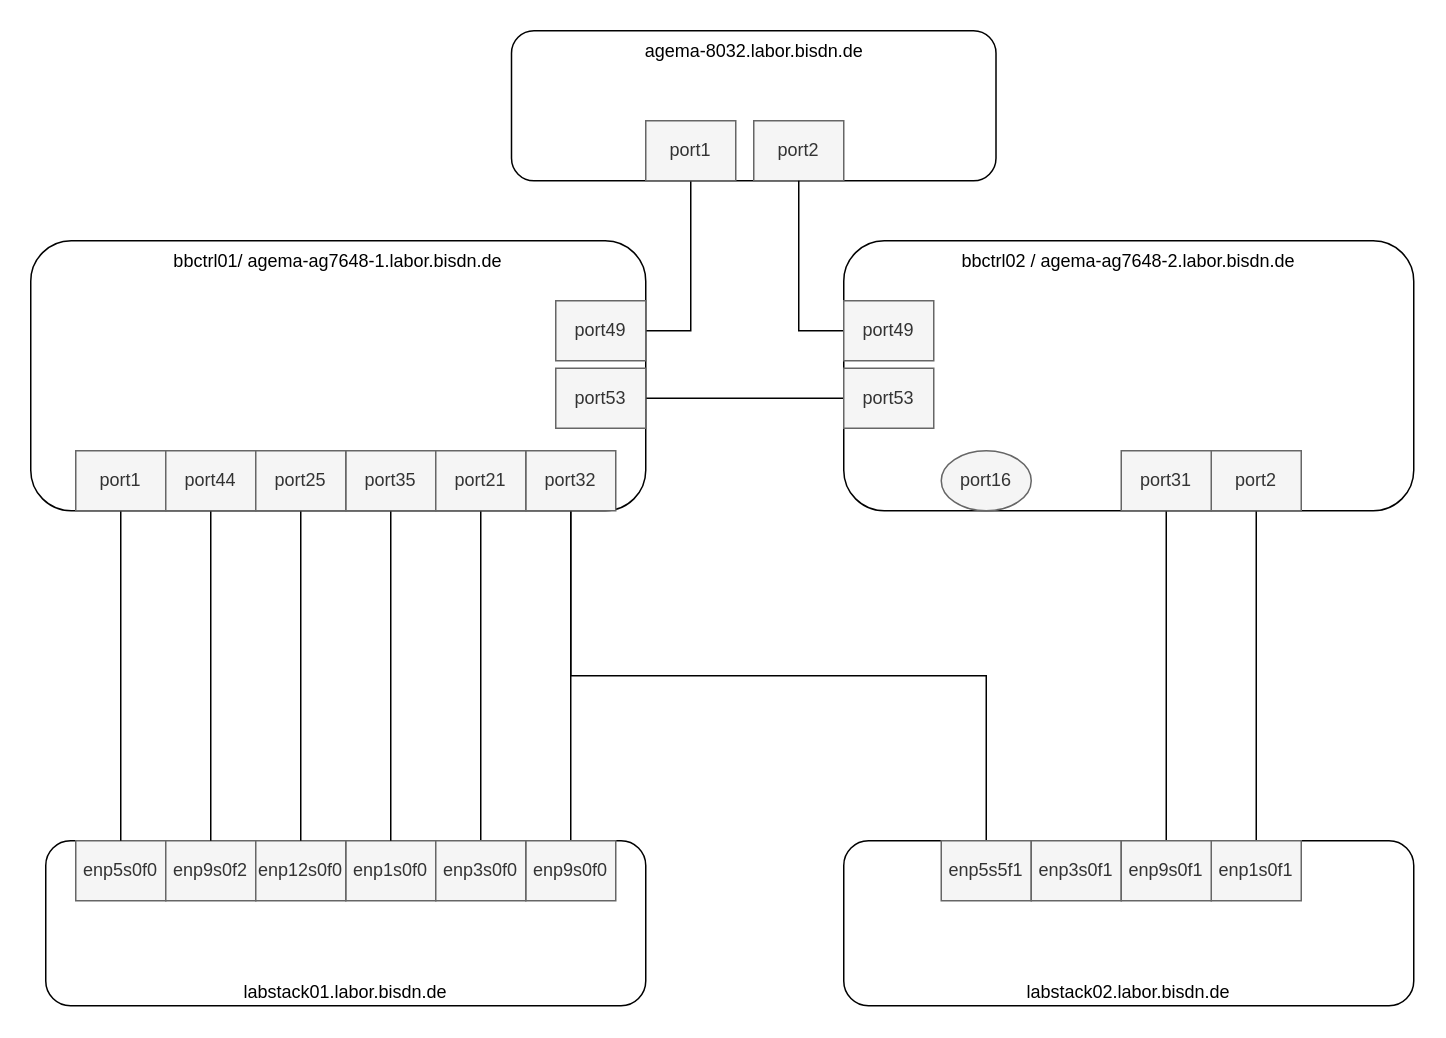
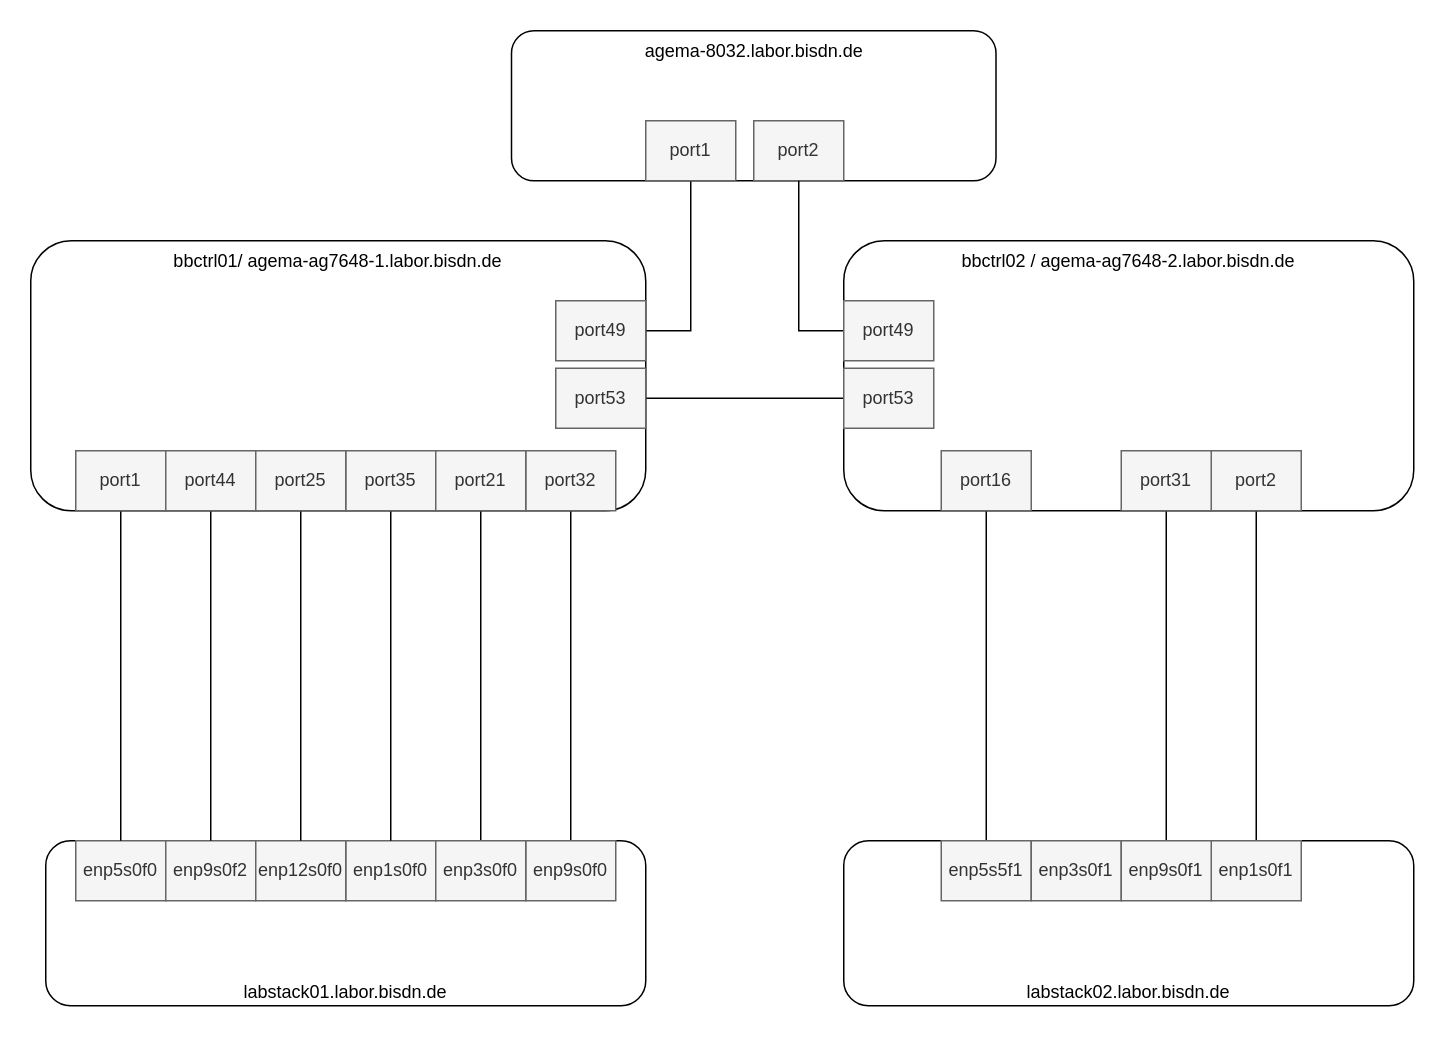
node "port16": shape ellipse -> rectangle
edge "port32" -- "enp5s5f1": now "port16" -- "enp5s5f1"
